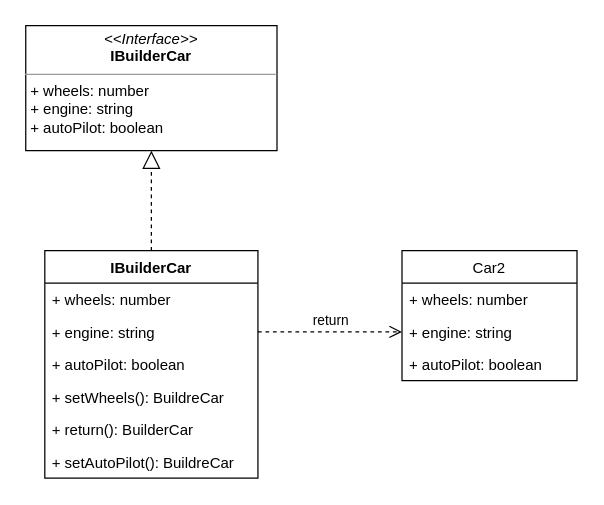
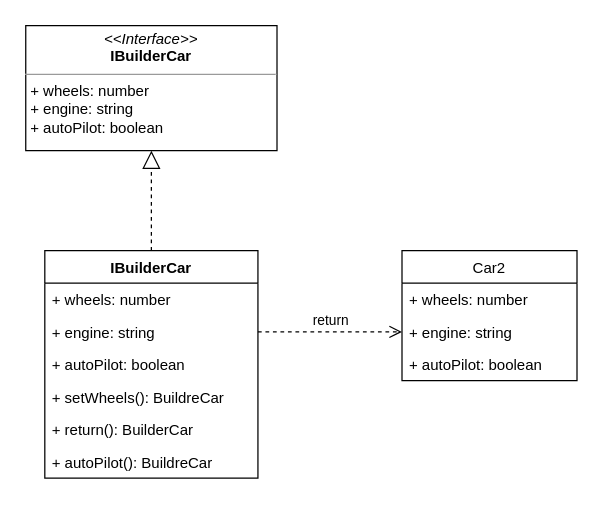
node "+ setAutoPilot(): BuildreCar": label "+ setAutoPilot(): BuildreCar" -> "+ autoPilot(): BuildreCar"
